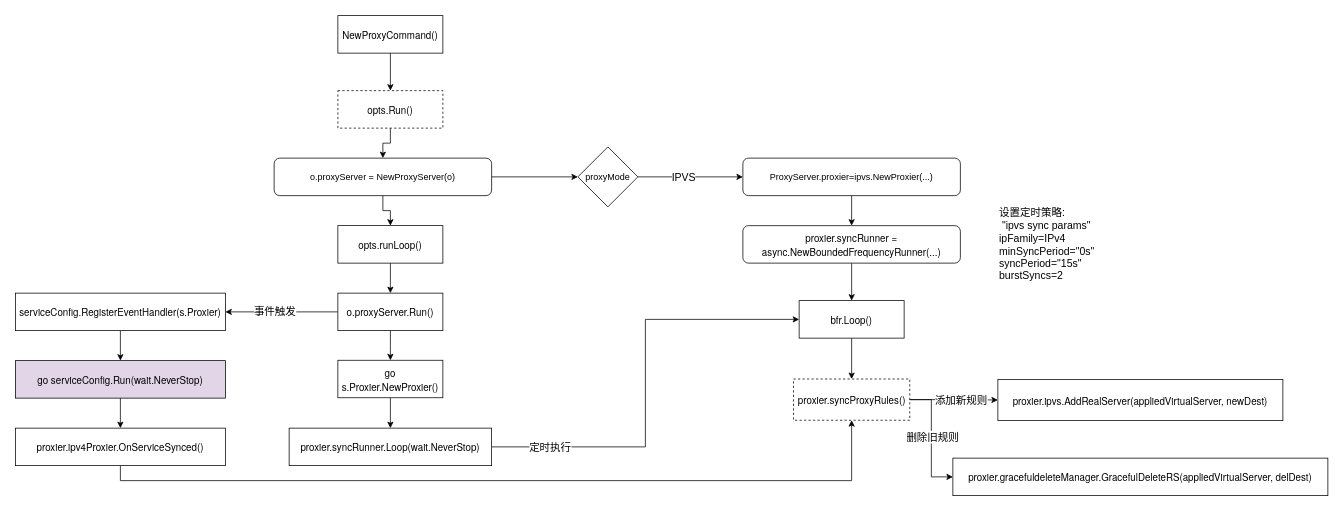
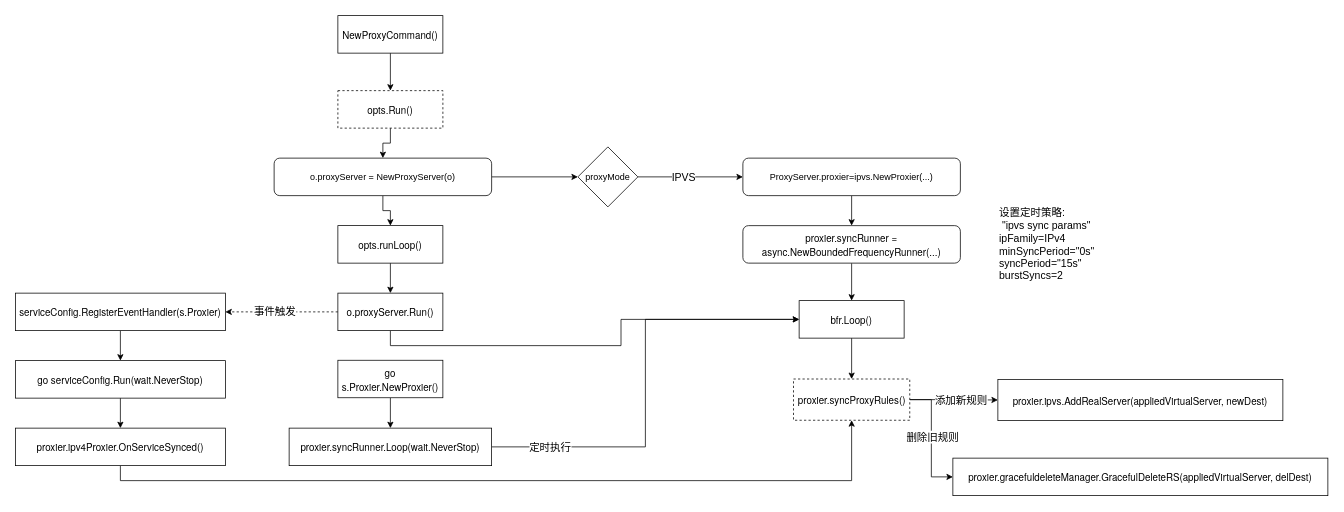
edge "o.proxyServer.Run()" -> "serviceConfig.RegisterEventHandler(s.Proxier)": style solid -> dashed
edge "o.proxyServer.Run()" -> "go s.Proxier.NewProxier()": now "o.proxyServer.Run()" -> "bfr.Loop()"
node "go serviceConfig.Run(wait.NeverStop)": fillcolor #e1d5e7 -> #ffffff
